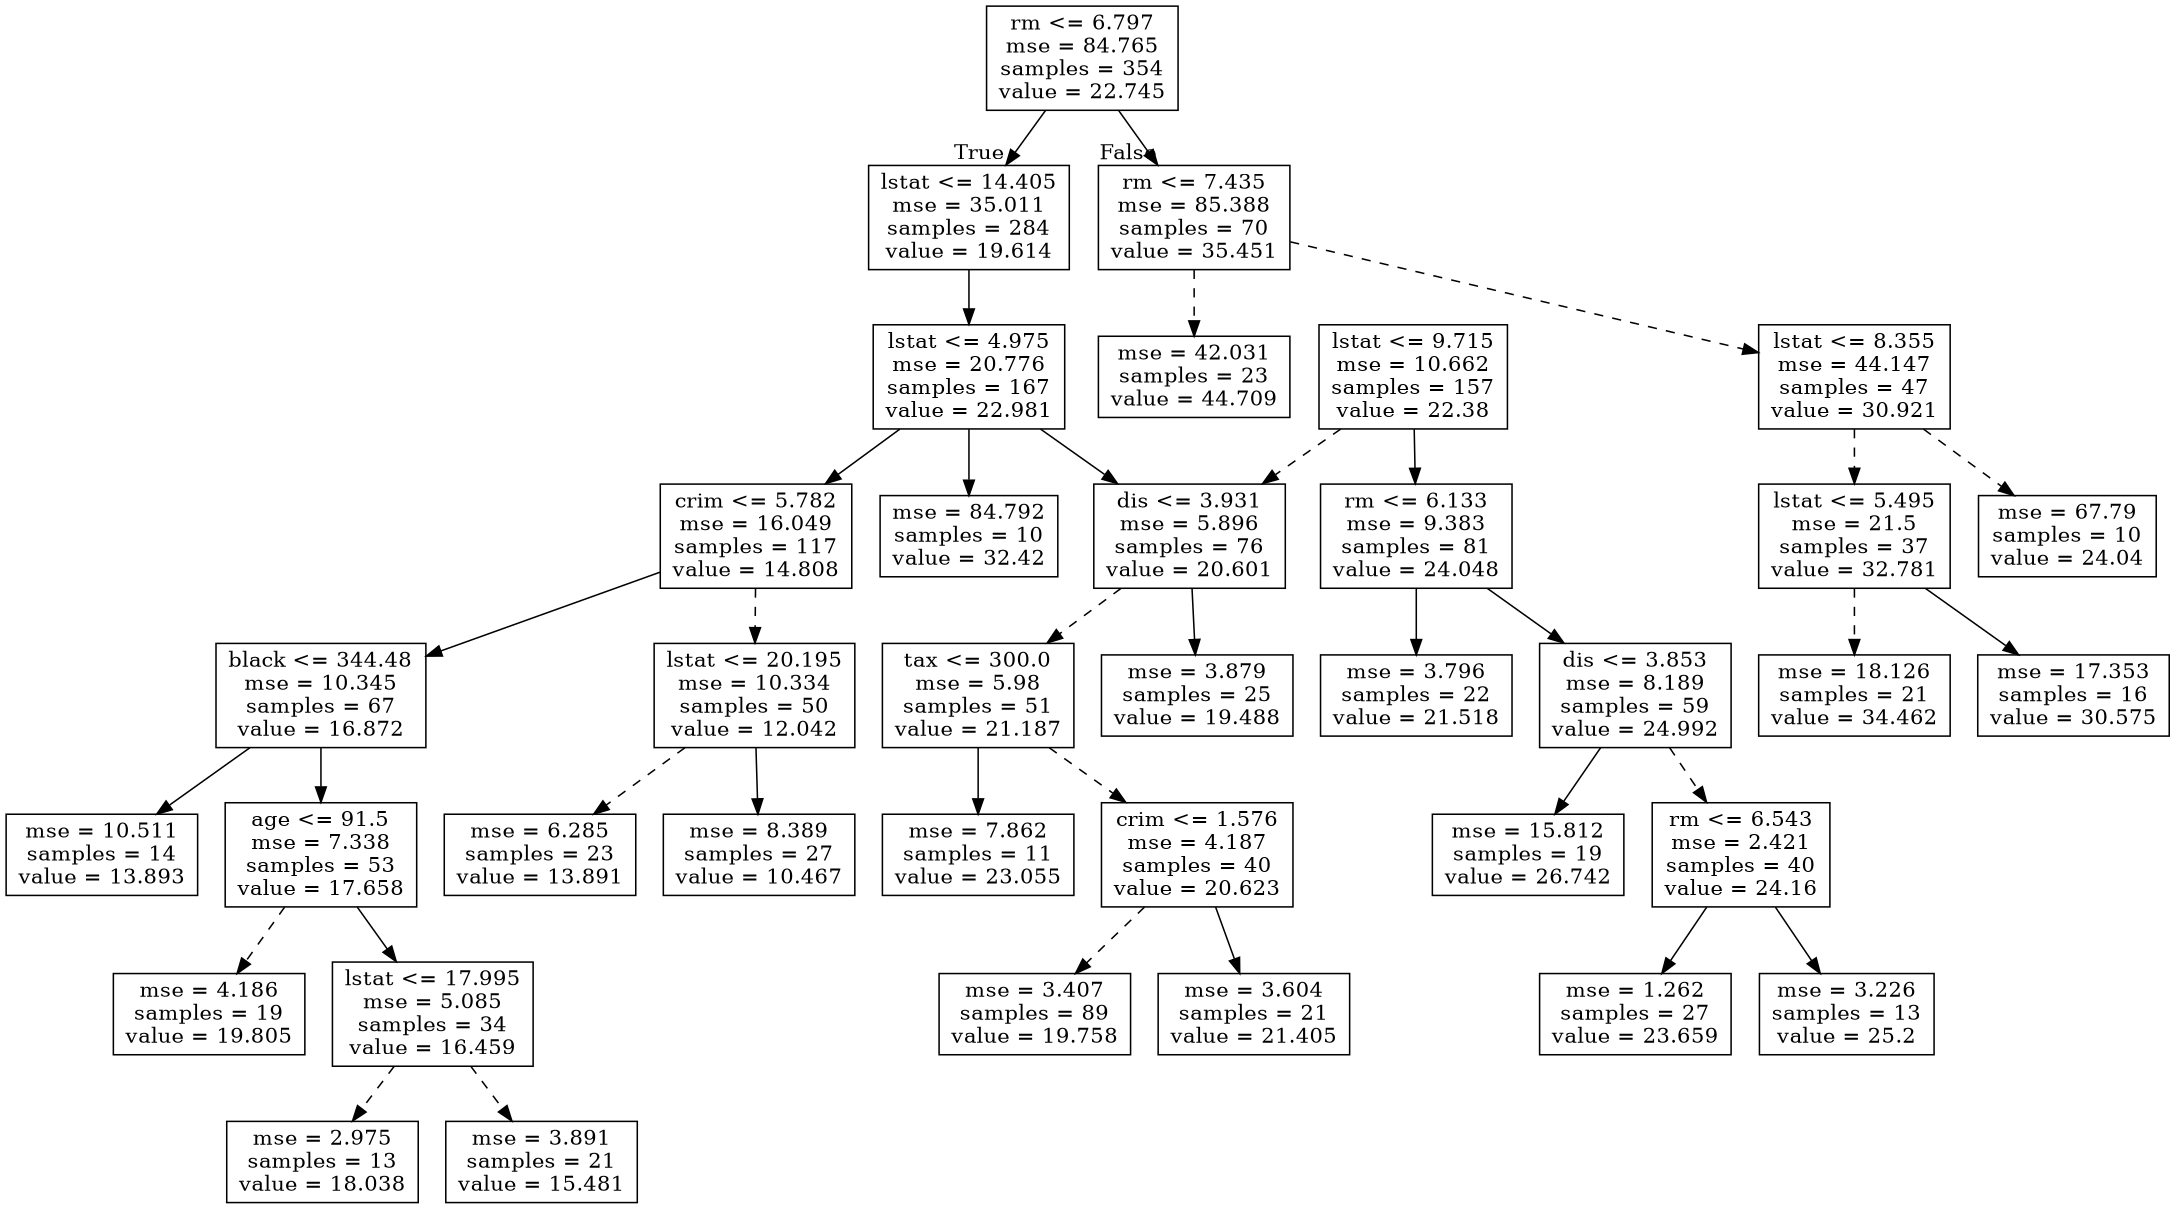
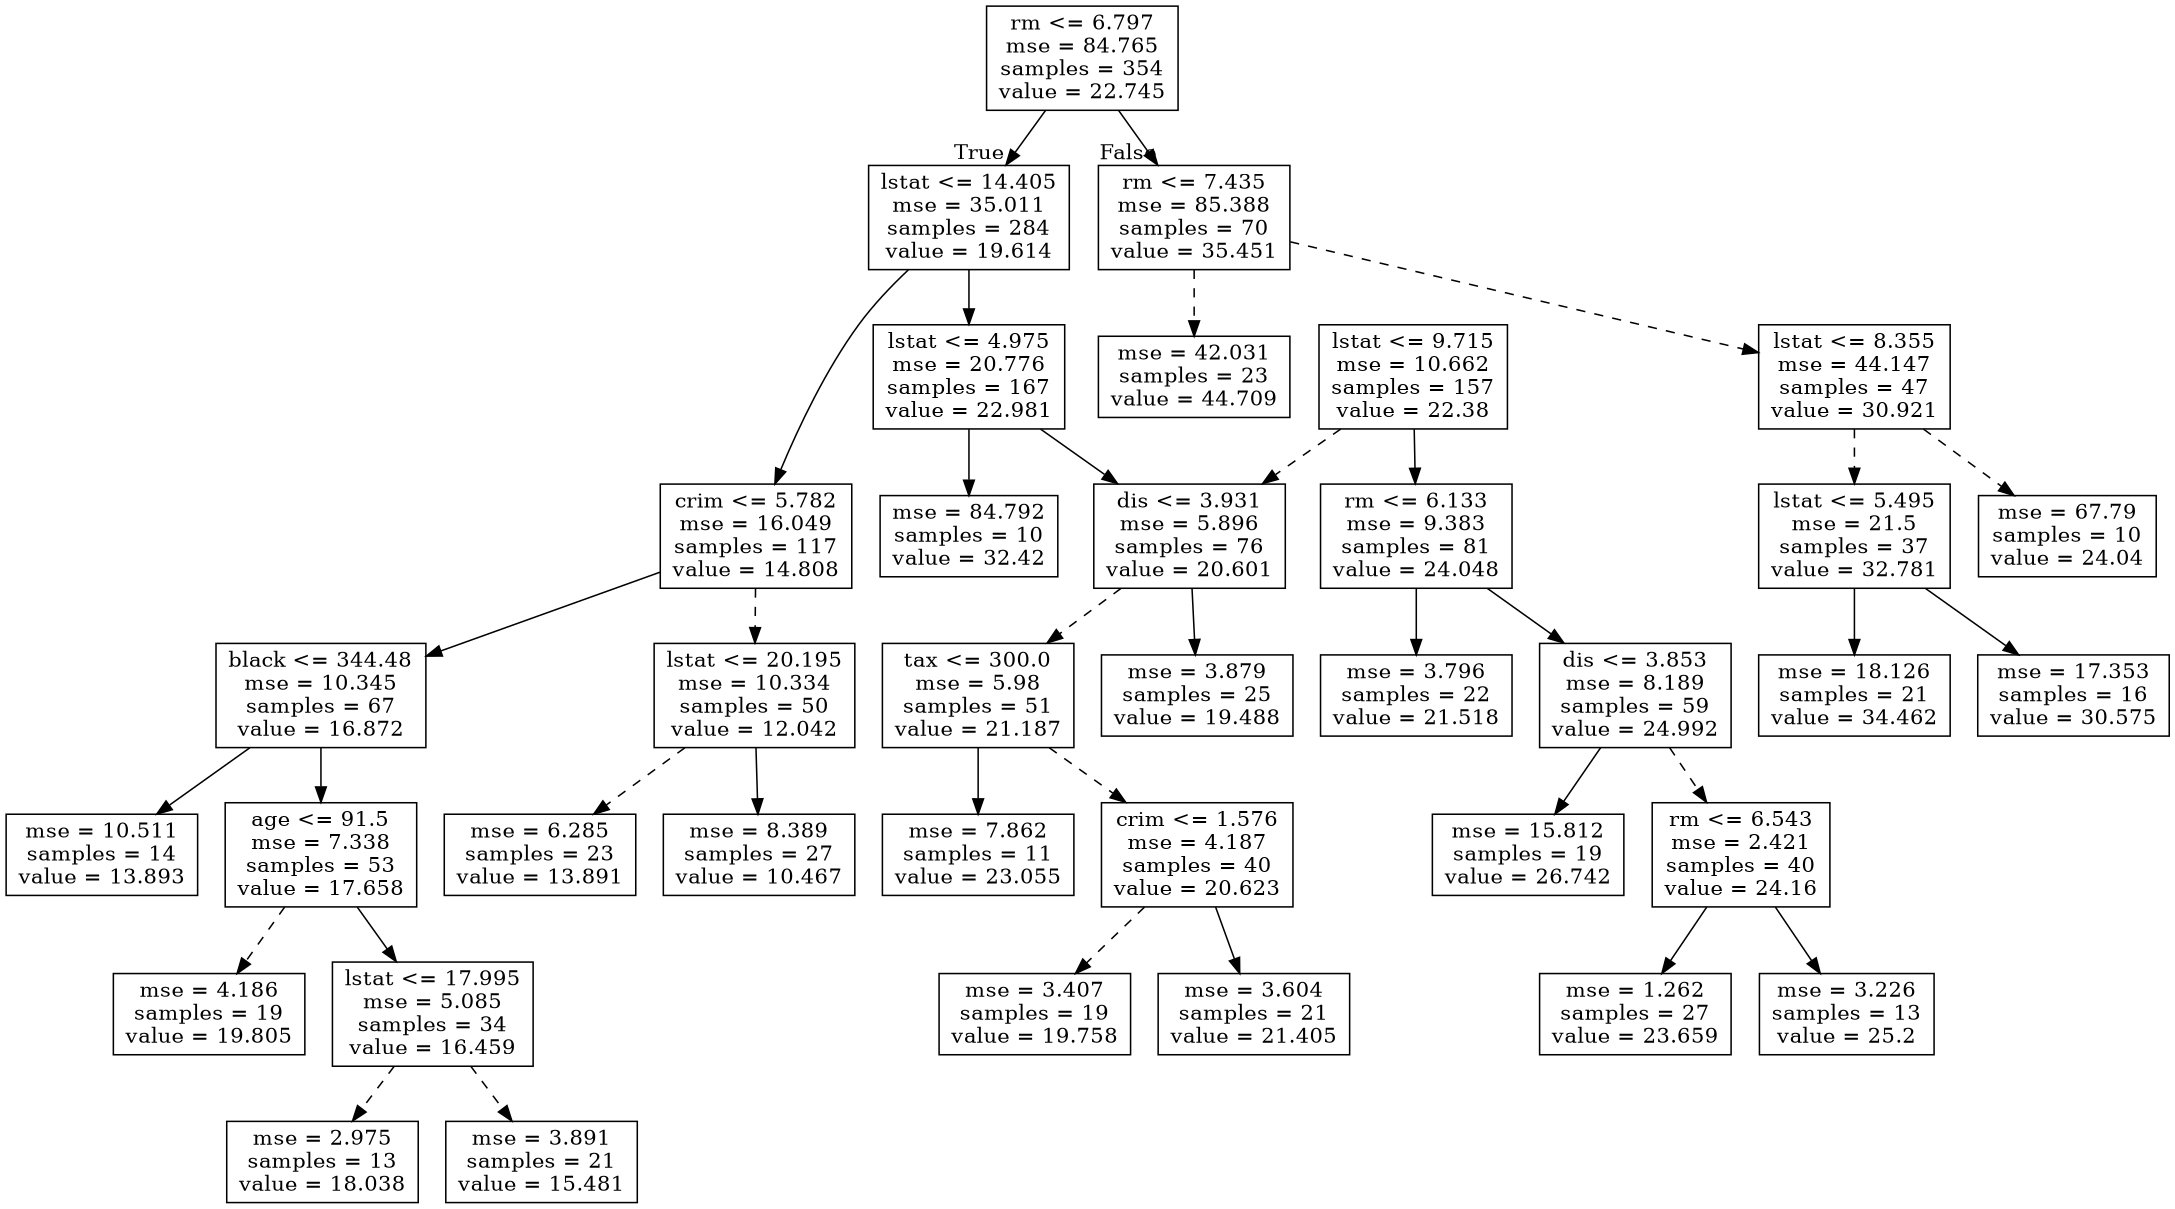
edge "lstat <= 4.975 mse = 20.776 samples = 167 value = 22.981" -> "crim <= 5.782 mse = 16.049 samples = 117 value = 14.808": now "lstat <= 14.405 mse = 35.011 samples = 284 value = 19.614" -> "crim <= 5.782 mse = 16.049 samples = 117 value = 14.808"
edge "lstat <= 5.495 mse = 21.5 samples = 37 value = 32.781" -> "mse = 18.126 samples = 21 value = 34.462": style dashed -> solid
node "mse = 3.407 samples = 89 value = 19.758": label "mse = 3.407 samples = 89 value = 19.758" -> "mse = 3.407 samples = 19 value = 19.758"
